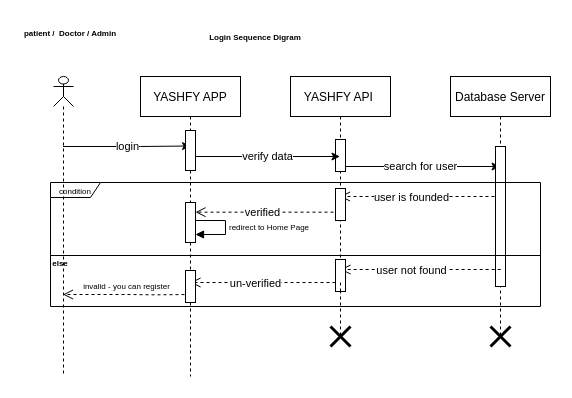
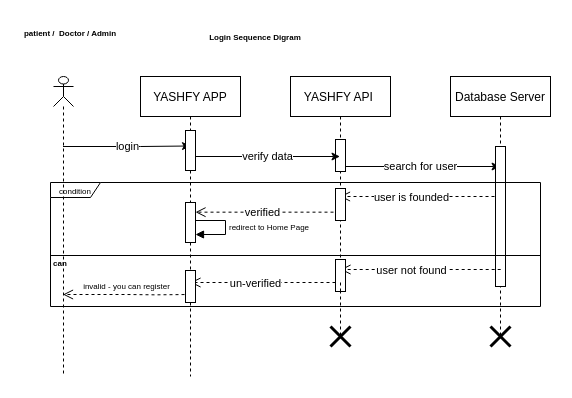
node "else": label "else" -> "can"
